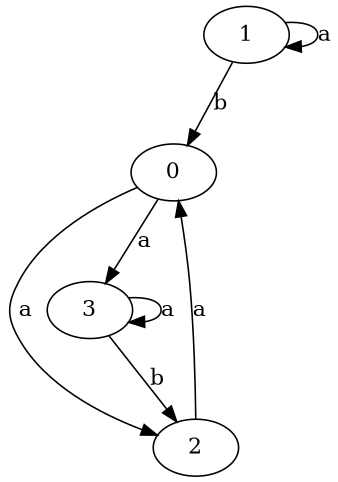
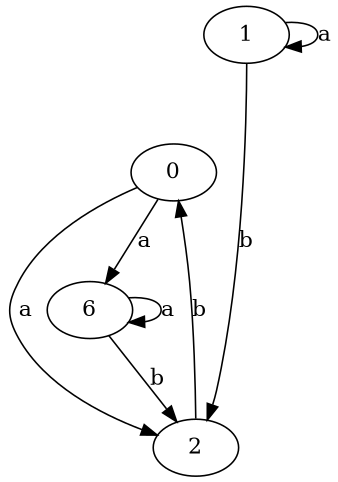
edge "1" -> "0": now "1" -> "2"
node "3": label "3" -> "6"
edge "2" -> "0": label "a" -> "b"
